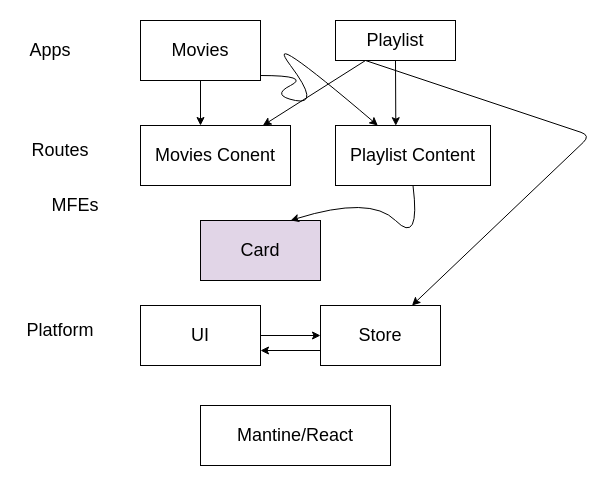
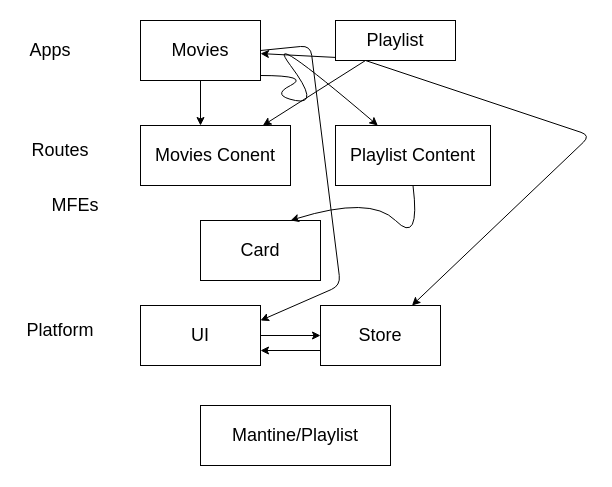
edge "Playlist" -> "Playlist Content": now "Playlist" -> "Movies"
edge "Movies" -> "UI": added
node "Card": fillcolor #e1d5e7 -> #ffffff
node "Mantine/React": label "Mantine/React" -> "Mantine/Playlist"
